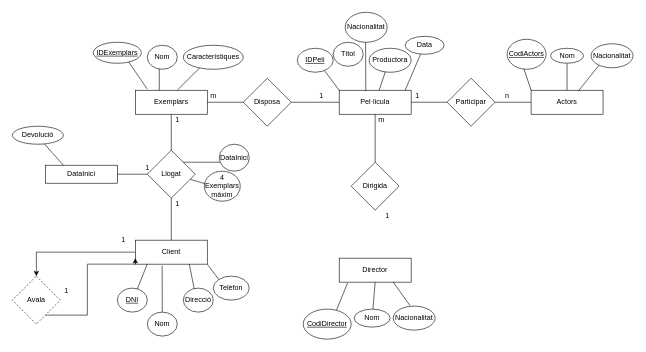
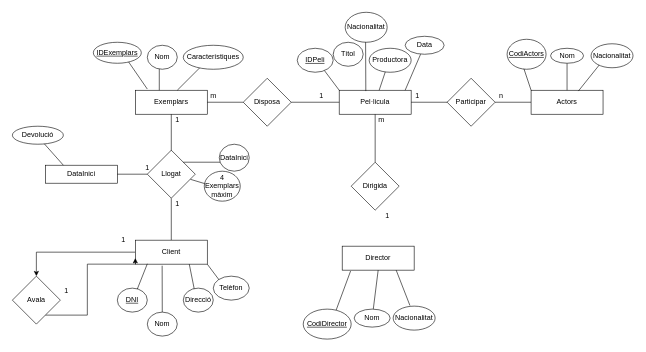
node "n": moved (507, 96) -> (501, 96)
node "Director": moved (375, 270) -> (378, 258)
node "Avala": style dashed -> solid
